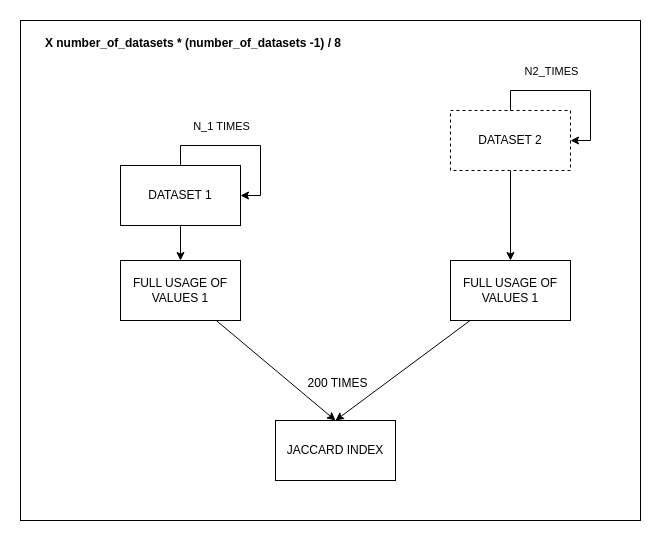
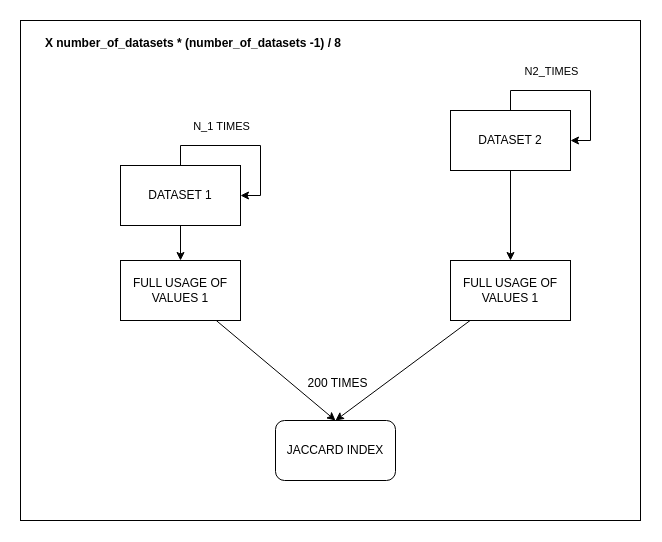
node "DATASET 2": style dashed -> solid
node "JACCARD INDEX": shape rectangle -> rounded rectangle
